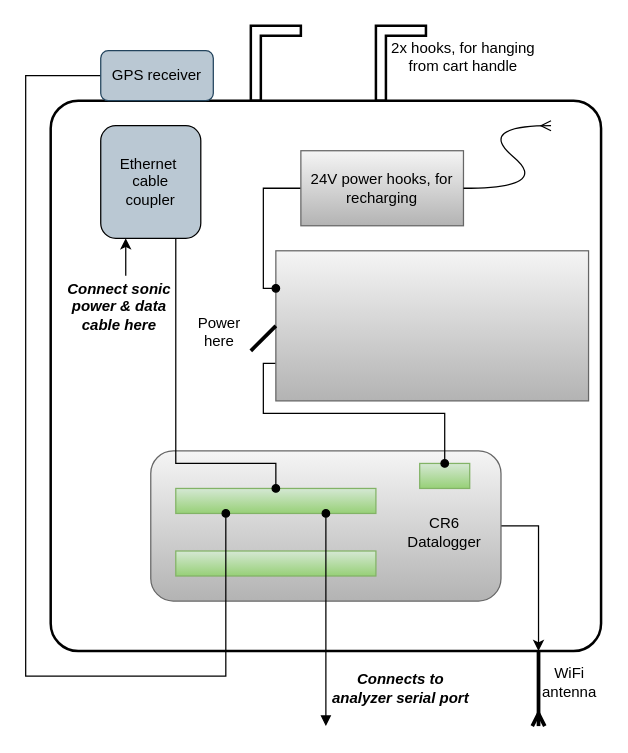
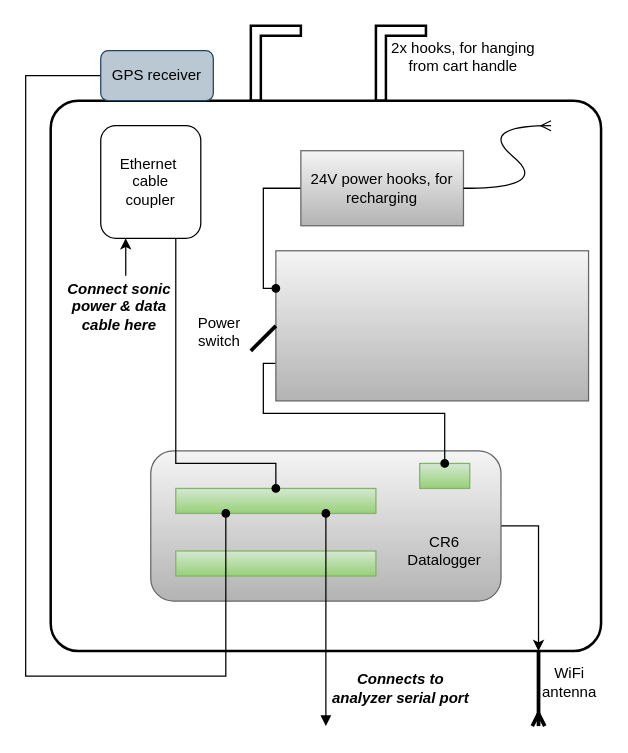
node "Ethernet cable coupler": fillcolor #bac8d3 -> #ffffff
node "Power here": label "Power here" -> "Power switch"
node "CR6 Datalogger": moved (444, 532) -> (444, 551)
